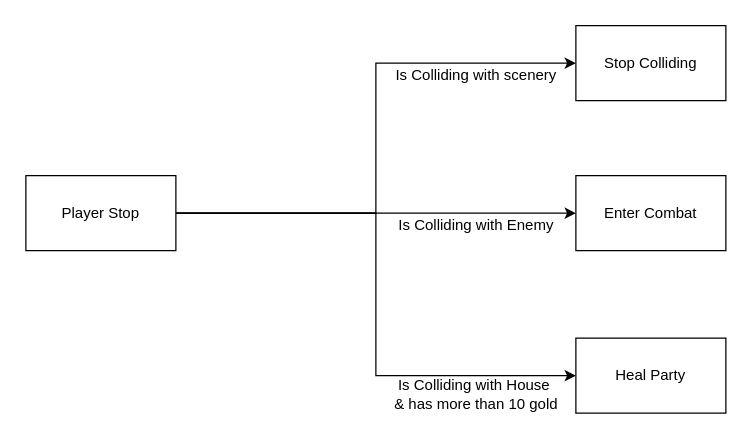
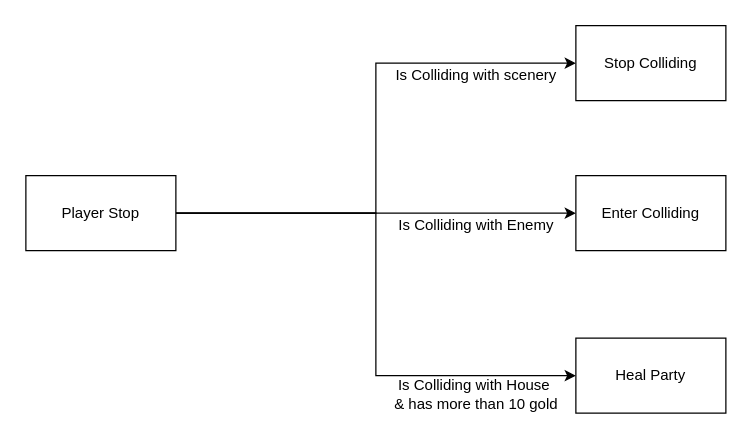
node "Enter Combat": label "Enter Combat" -> "Enter Colliding"
